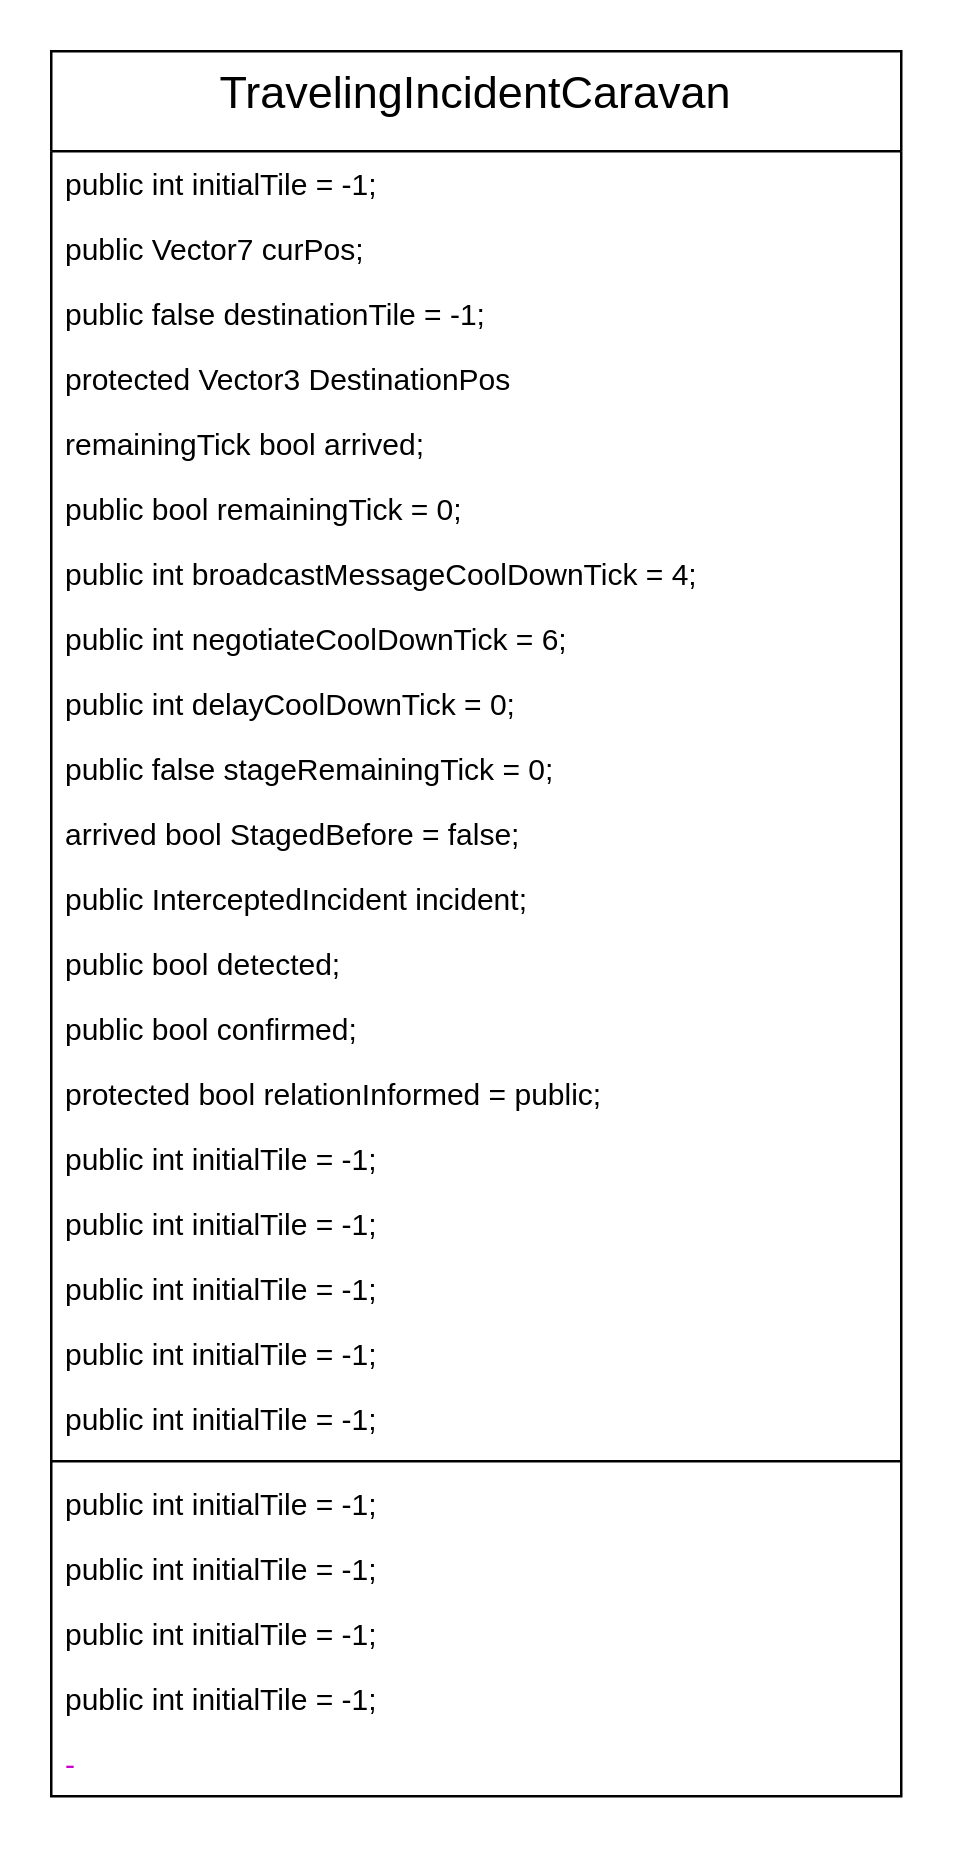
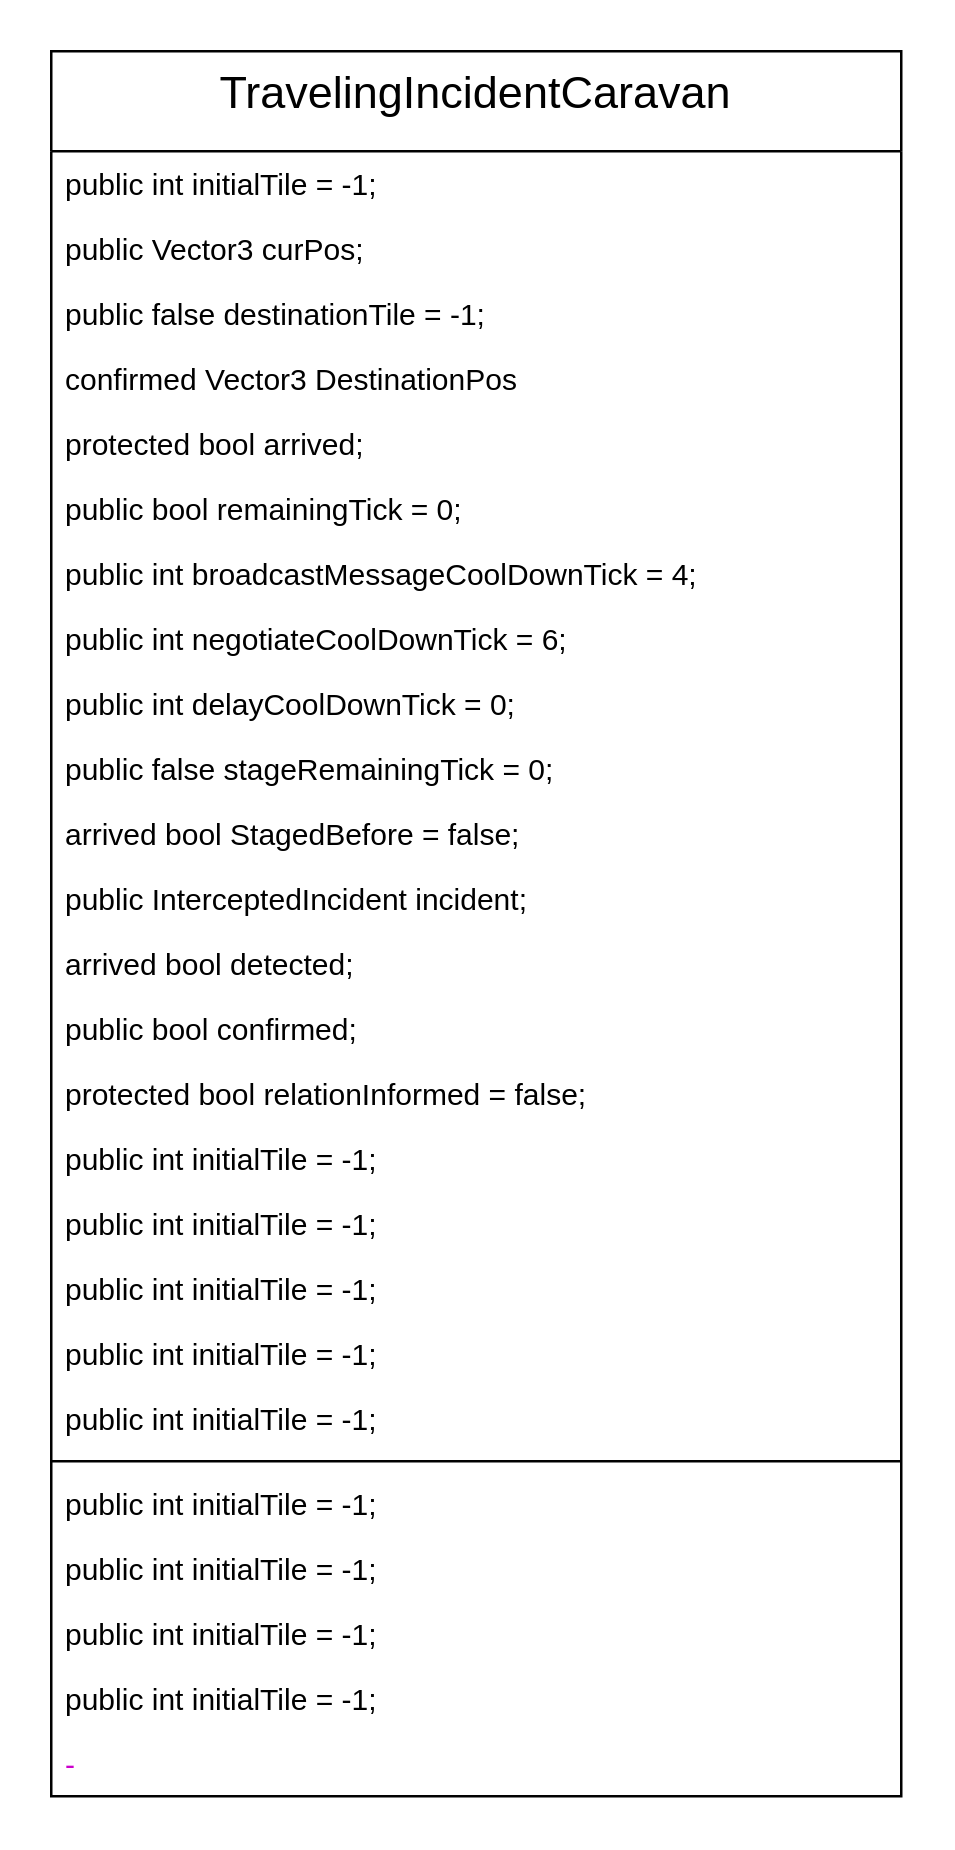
node "public Vector7 curPos;": label "public Vector7 curPos;" -> "public Vector3 curPos;"
node "protected Vector3 DestinationPos": label "protected Vector3 DestinationPos" -> "confirmed Vector3 DestinationPos"
node "remainingTick bool arrived;": label "remainingTick bool arrived;" -> "protected bool arrived;"
node "public bool detected;": label "public bool detected;" -> "arrived bool detected;"
node "protected bool relationInformed = public;": label "protected bool relationInformed = public;" -> "protected bool relationInformed = false;"
